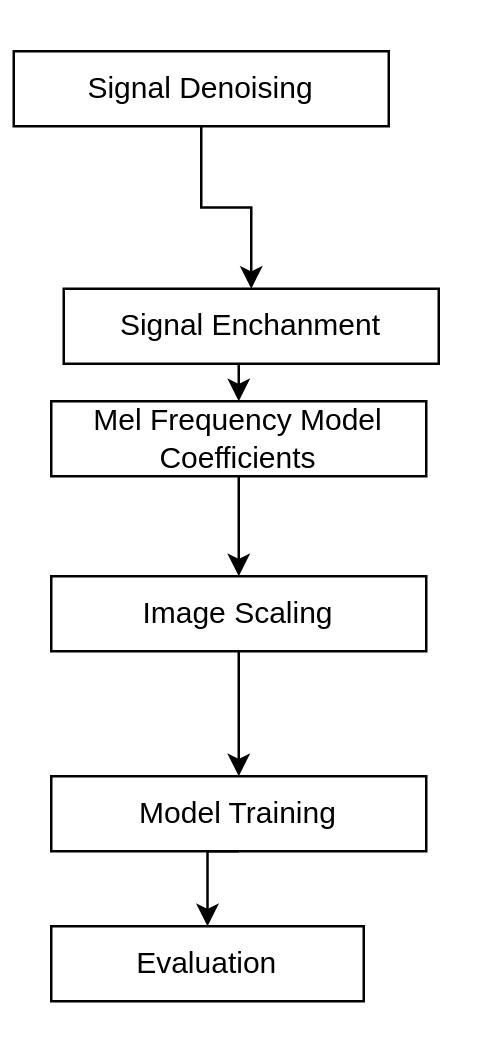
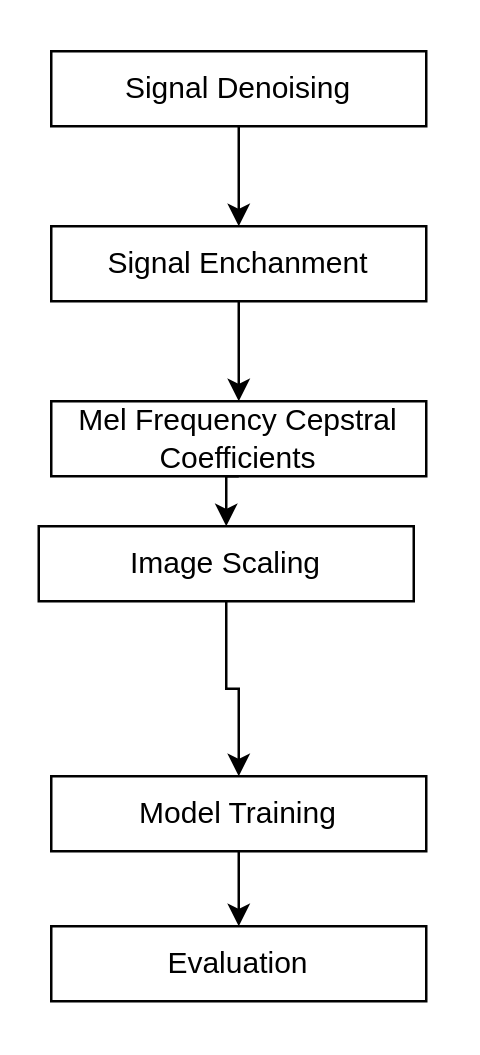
node "Signal Denoising": moved (201, 89) -> (239, 89)
node "Signal Enchanment": moved (251, 326) -> (239, 264)
node "Mel Frequency Model Coefficients": label "Mel Frequency Model Coefficients" -> "Mel Frequency Cepstral Coefficients"
node "Image Scaling": moved (239, 614) -> (226, 564)
node "Evaluation": size 313x75 -> 375x75
